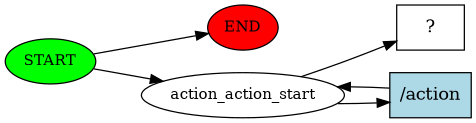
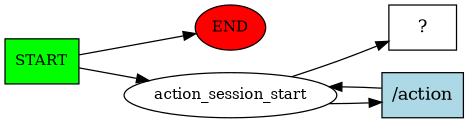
node "START": shape ellipse -> box
node "action_action_start": label "action_action_start" -> "action_session_start"
